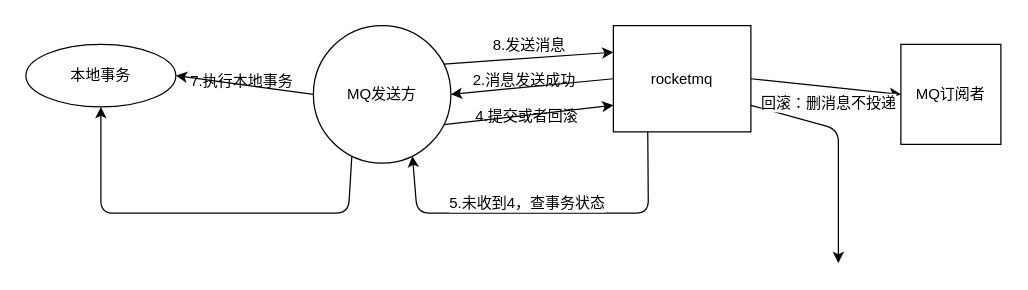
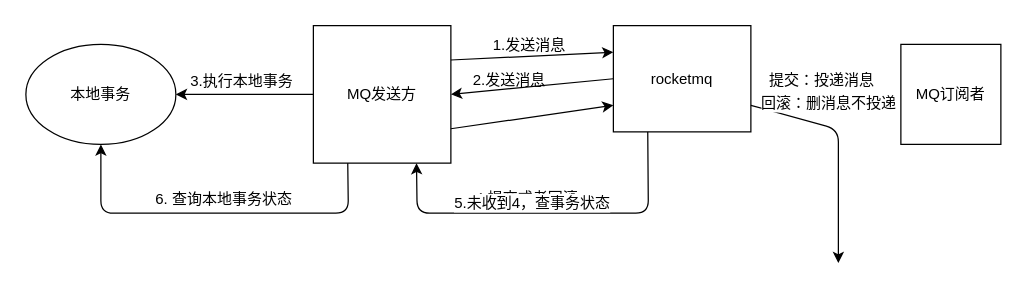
node "8.发送消息": label "8.发送消息" -> "1.发送消息"
node "本地事务": size 150x63 -> 150x100
node "2.消息发送成功": label "2.消息发送成功" -> "2.发送消息"
node "提交：投递消息": added
node "7.执行本地事务": label "7.执行本地事务" -> "3.执行本地事务"
edge "rocketmq" -> "MQ订阅者": removed
node "MQ发送方": shape ellipse -> rectangle
node "4.提交或者回滚": moved (536, 117) -> (536, 198)
node "6. 查询本地事务状态": added
